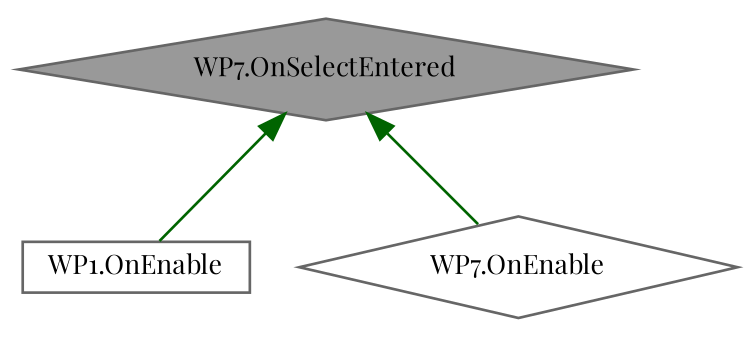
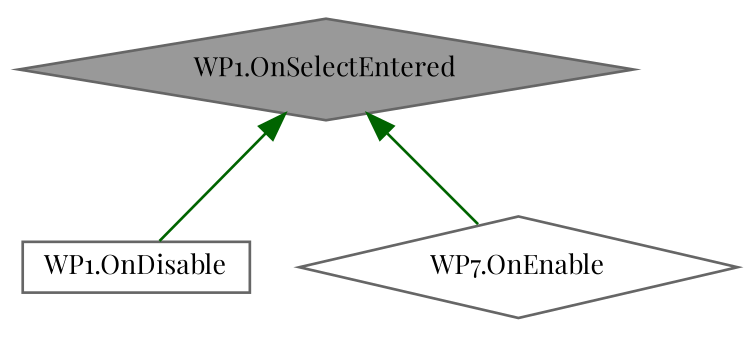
node "WP7.OnSelectEntered": label "WP7.OnSelectEntered" -> "WP1.OnSelectEntered"
node "WP1.OnEnable": label "WP1.OnEnable" -> "WP1.OnDisable"
